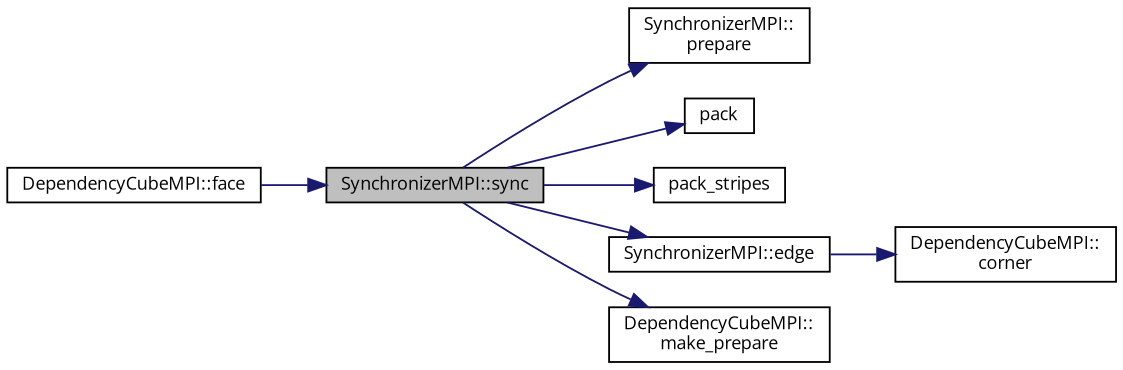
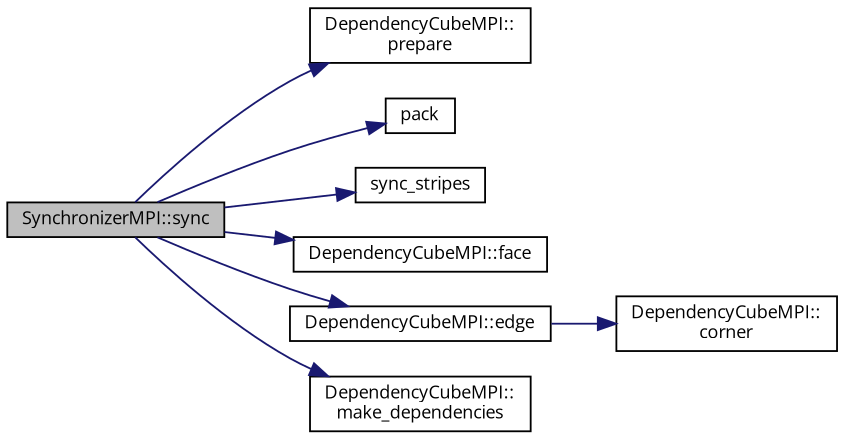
node "SynchronizerMPI:: prepare": label "SynchronizerMPI:: prepare" -> "DependencyCubeMPI:: prepare"
edge "DependencyCubeMPI::face" -> "SynchronizerMPI::sync": reversed
node "pack_stripes": label "pack_stripes" -> "sync_stripes"
node "SynchronizerMPI::edge": label "SynchronizerMPI::edge" -> "DependencyCubeMPI::edge"
node "DependencyCubeMPI:: make_prepare": label "DependencyCubeMPI:: make_prepare" -> "DependencyCubeMPI:: make_dependencies"
